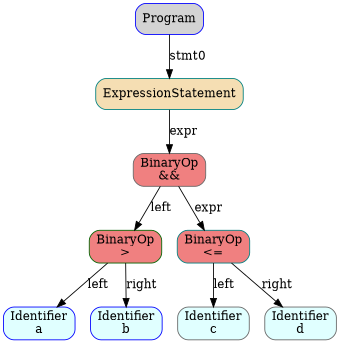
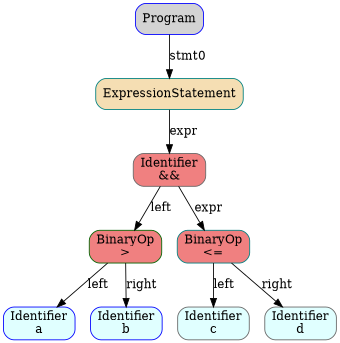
node "BinaryOp &&": label "BinaryOp &&" -> "Identifier &&"
